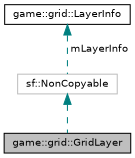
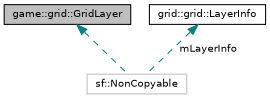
node "game::grid::LayerInfo": label "game::grid::LayerInfo" -> "grid::grid::LayerInfo"
edge "game::grid::GridLayer" -> "sf::NonCopyable": reversed
